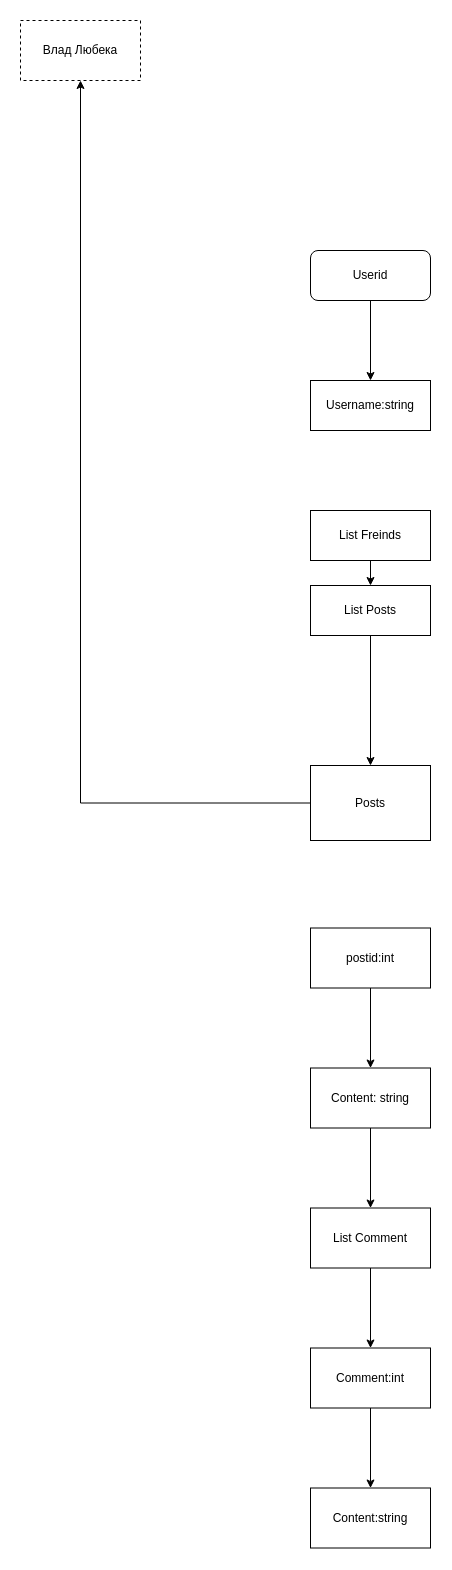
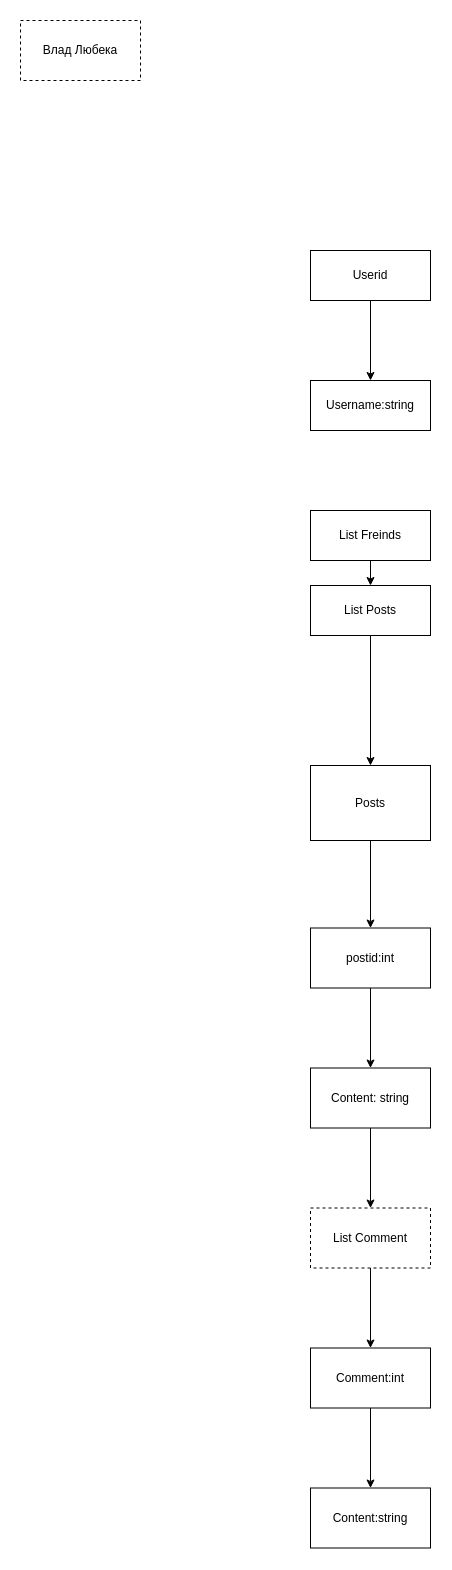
node "Userid": shape rounded rectangle -> rectangle
edge "Posts" -> "Влад Любека": now "Posts" -> "postid:int"
node "List Comment": style solid -> dashed
